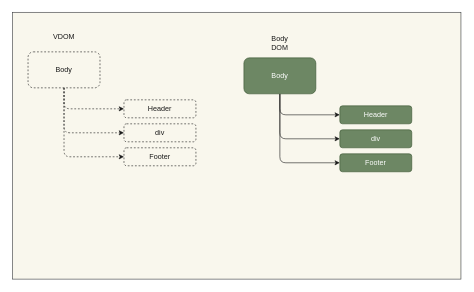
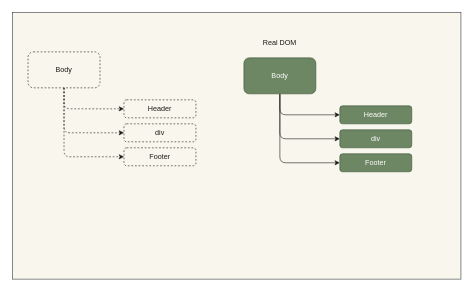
node "VDOM": removed
node "Body DOM": label "Body DOM" -> "Real DOM"
